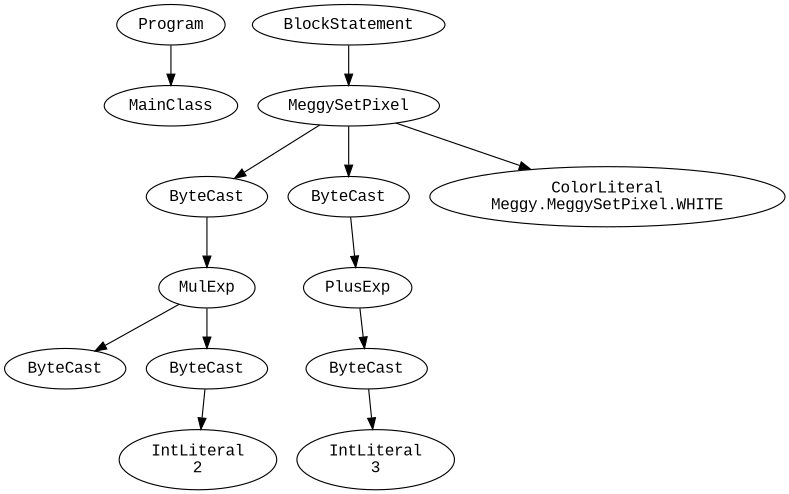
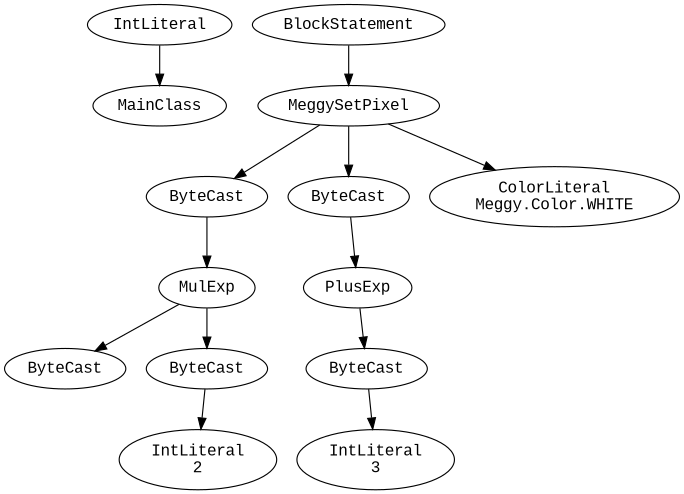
node "Program": label "Program" -> "IntLiteral"
node "ColorLiteral Meggy.MeggySetPixel.WHITE": label "ColorLiteral Meggy.MeggySetPixel.WHITE" -> "ColorLiteral Meggy.Color.WHITE"
